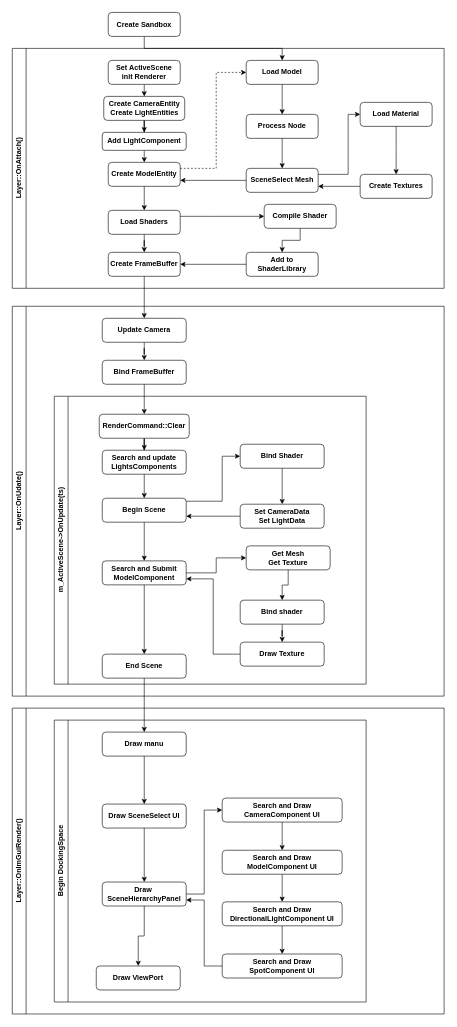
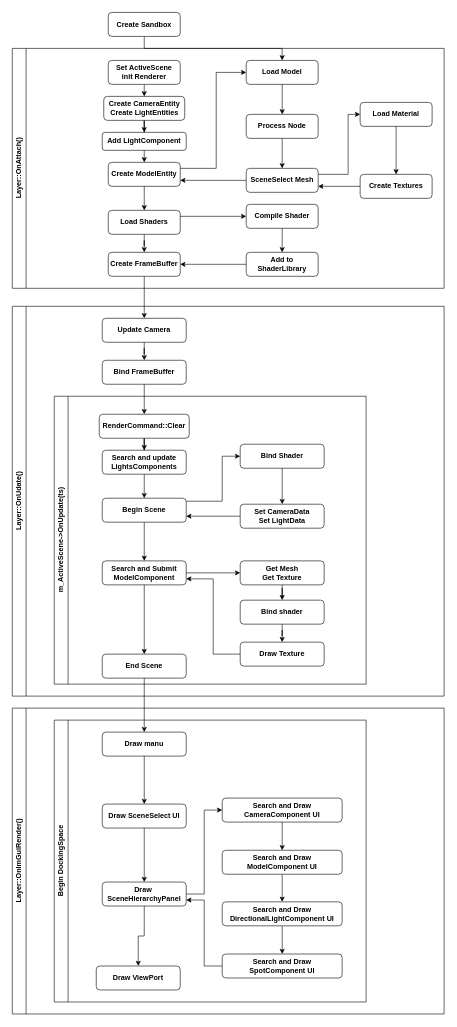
edge "Create ModelEntity" -> "Load Model": style dashed -> solid
node "Compile Shader": moved (300, 216) -> (282, 216)
node "Get MeshGet Texture": moved (288, 558) -> (282, 573)
